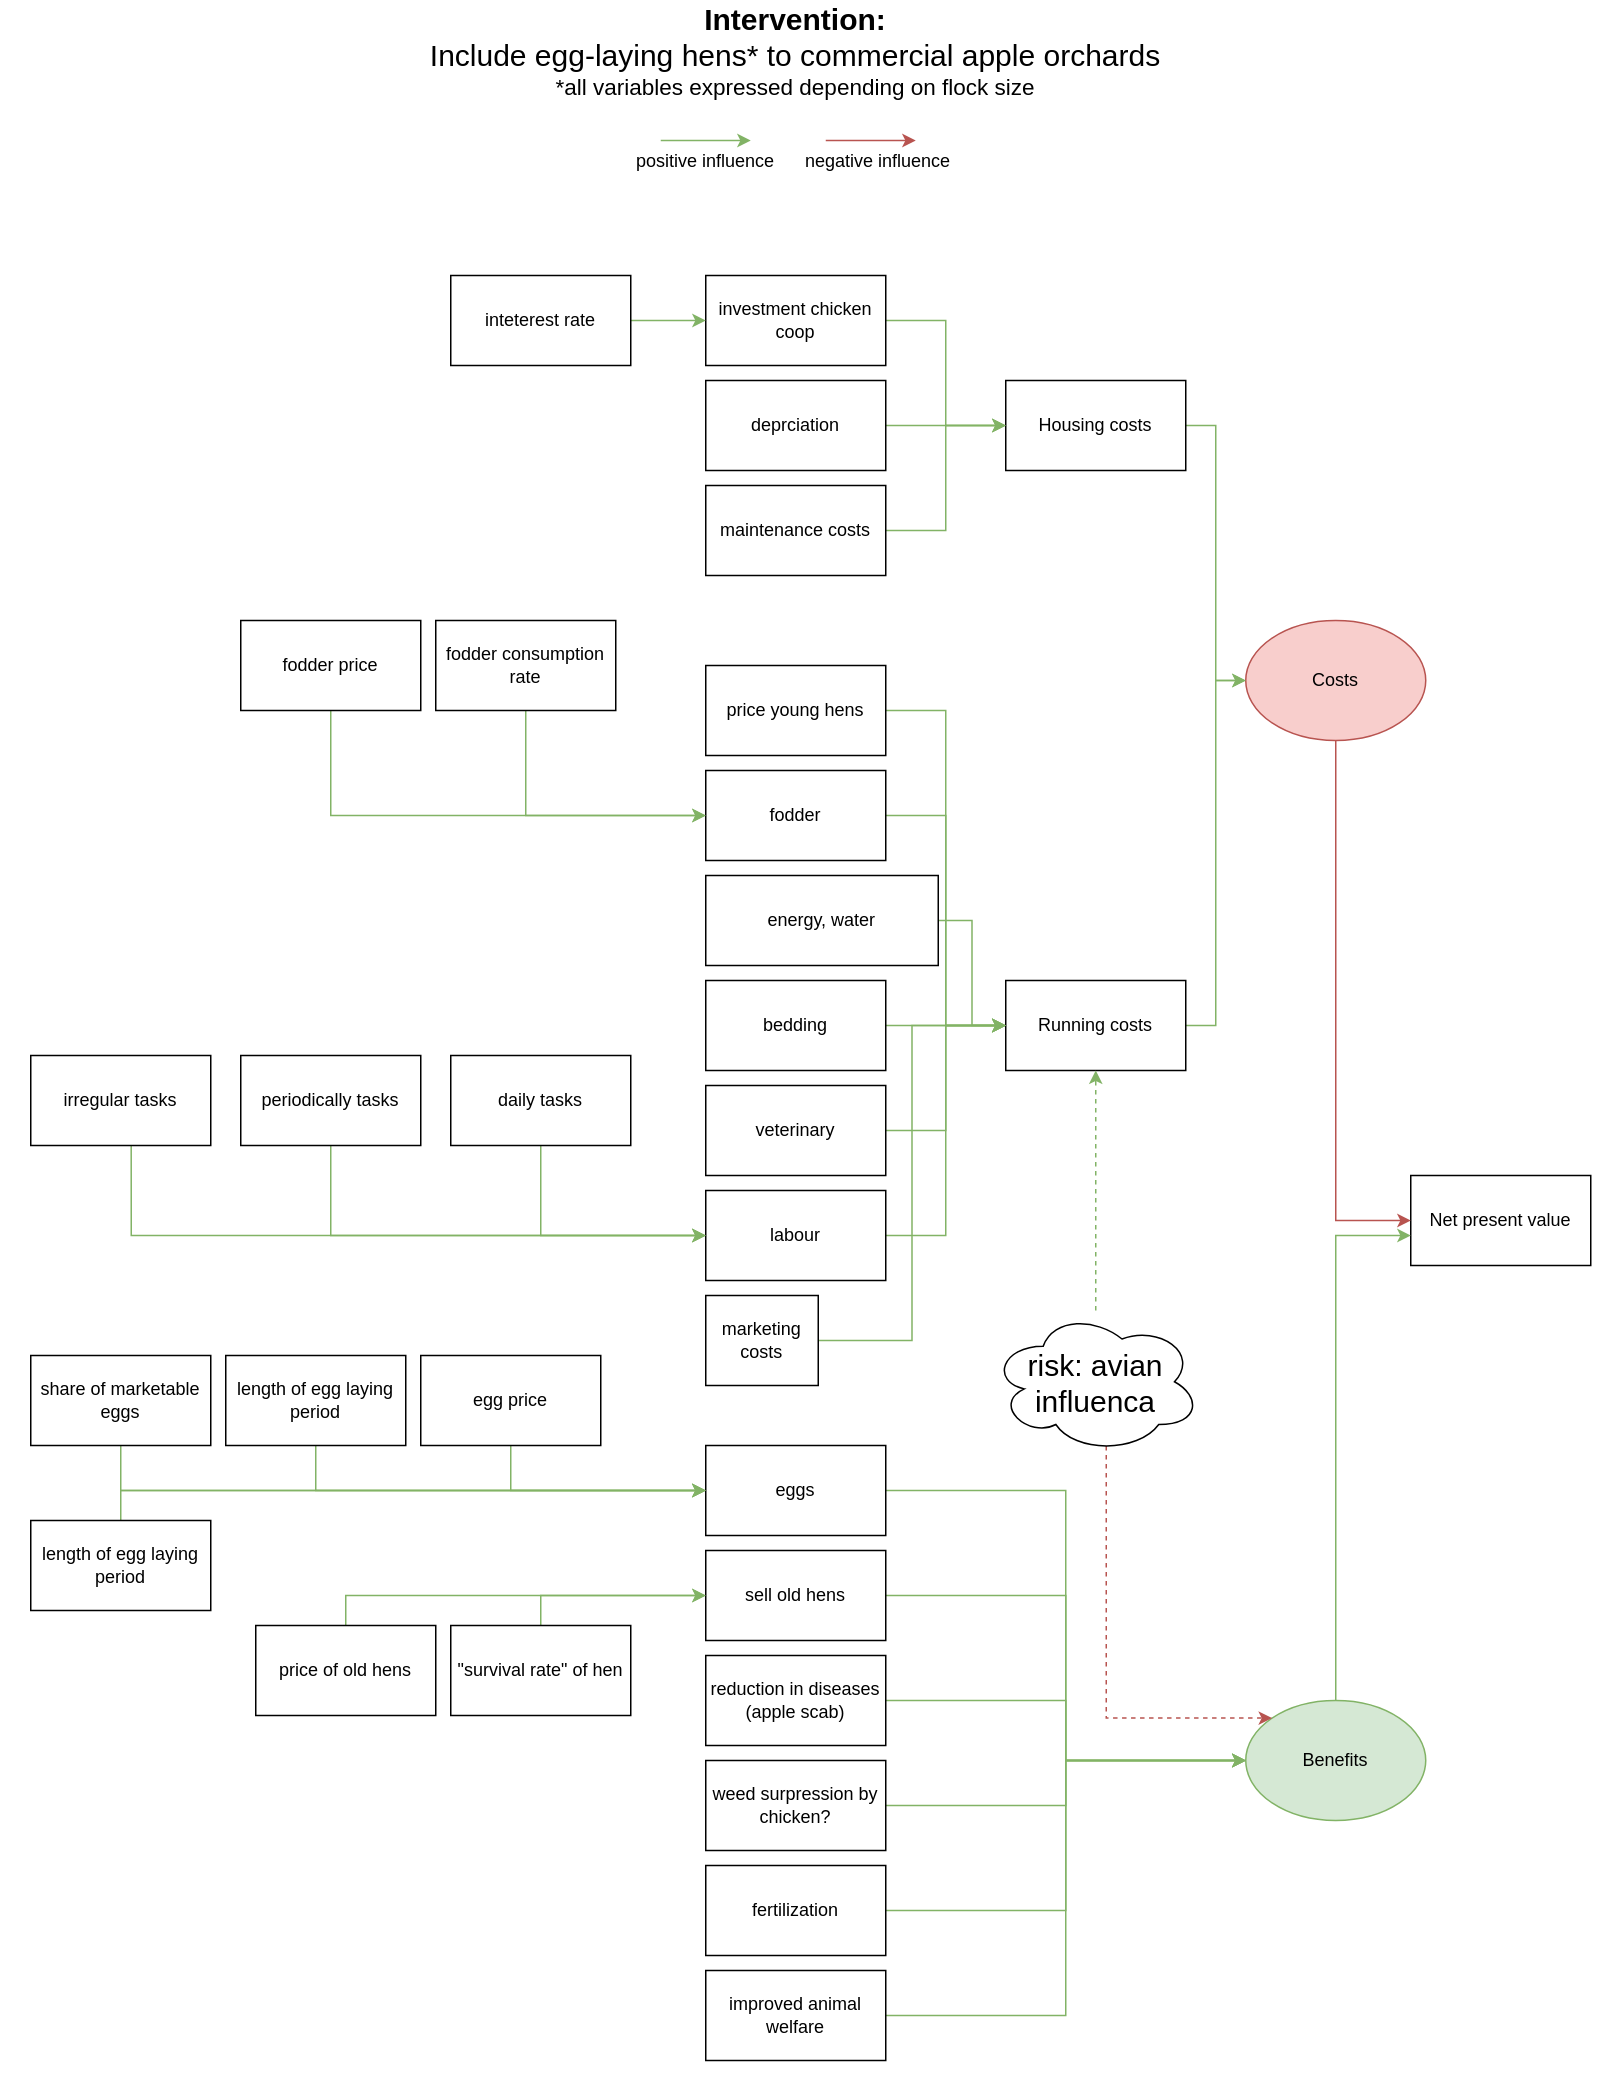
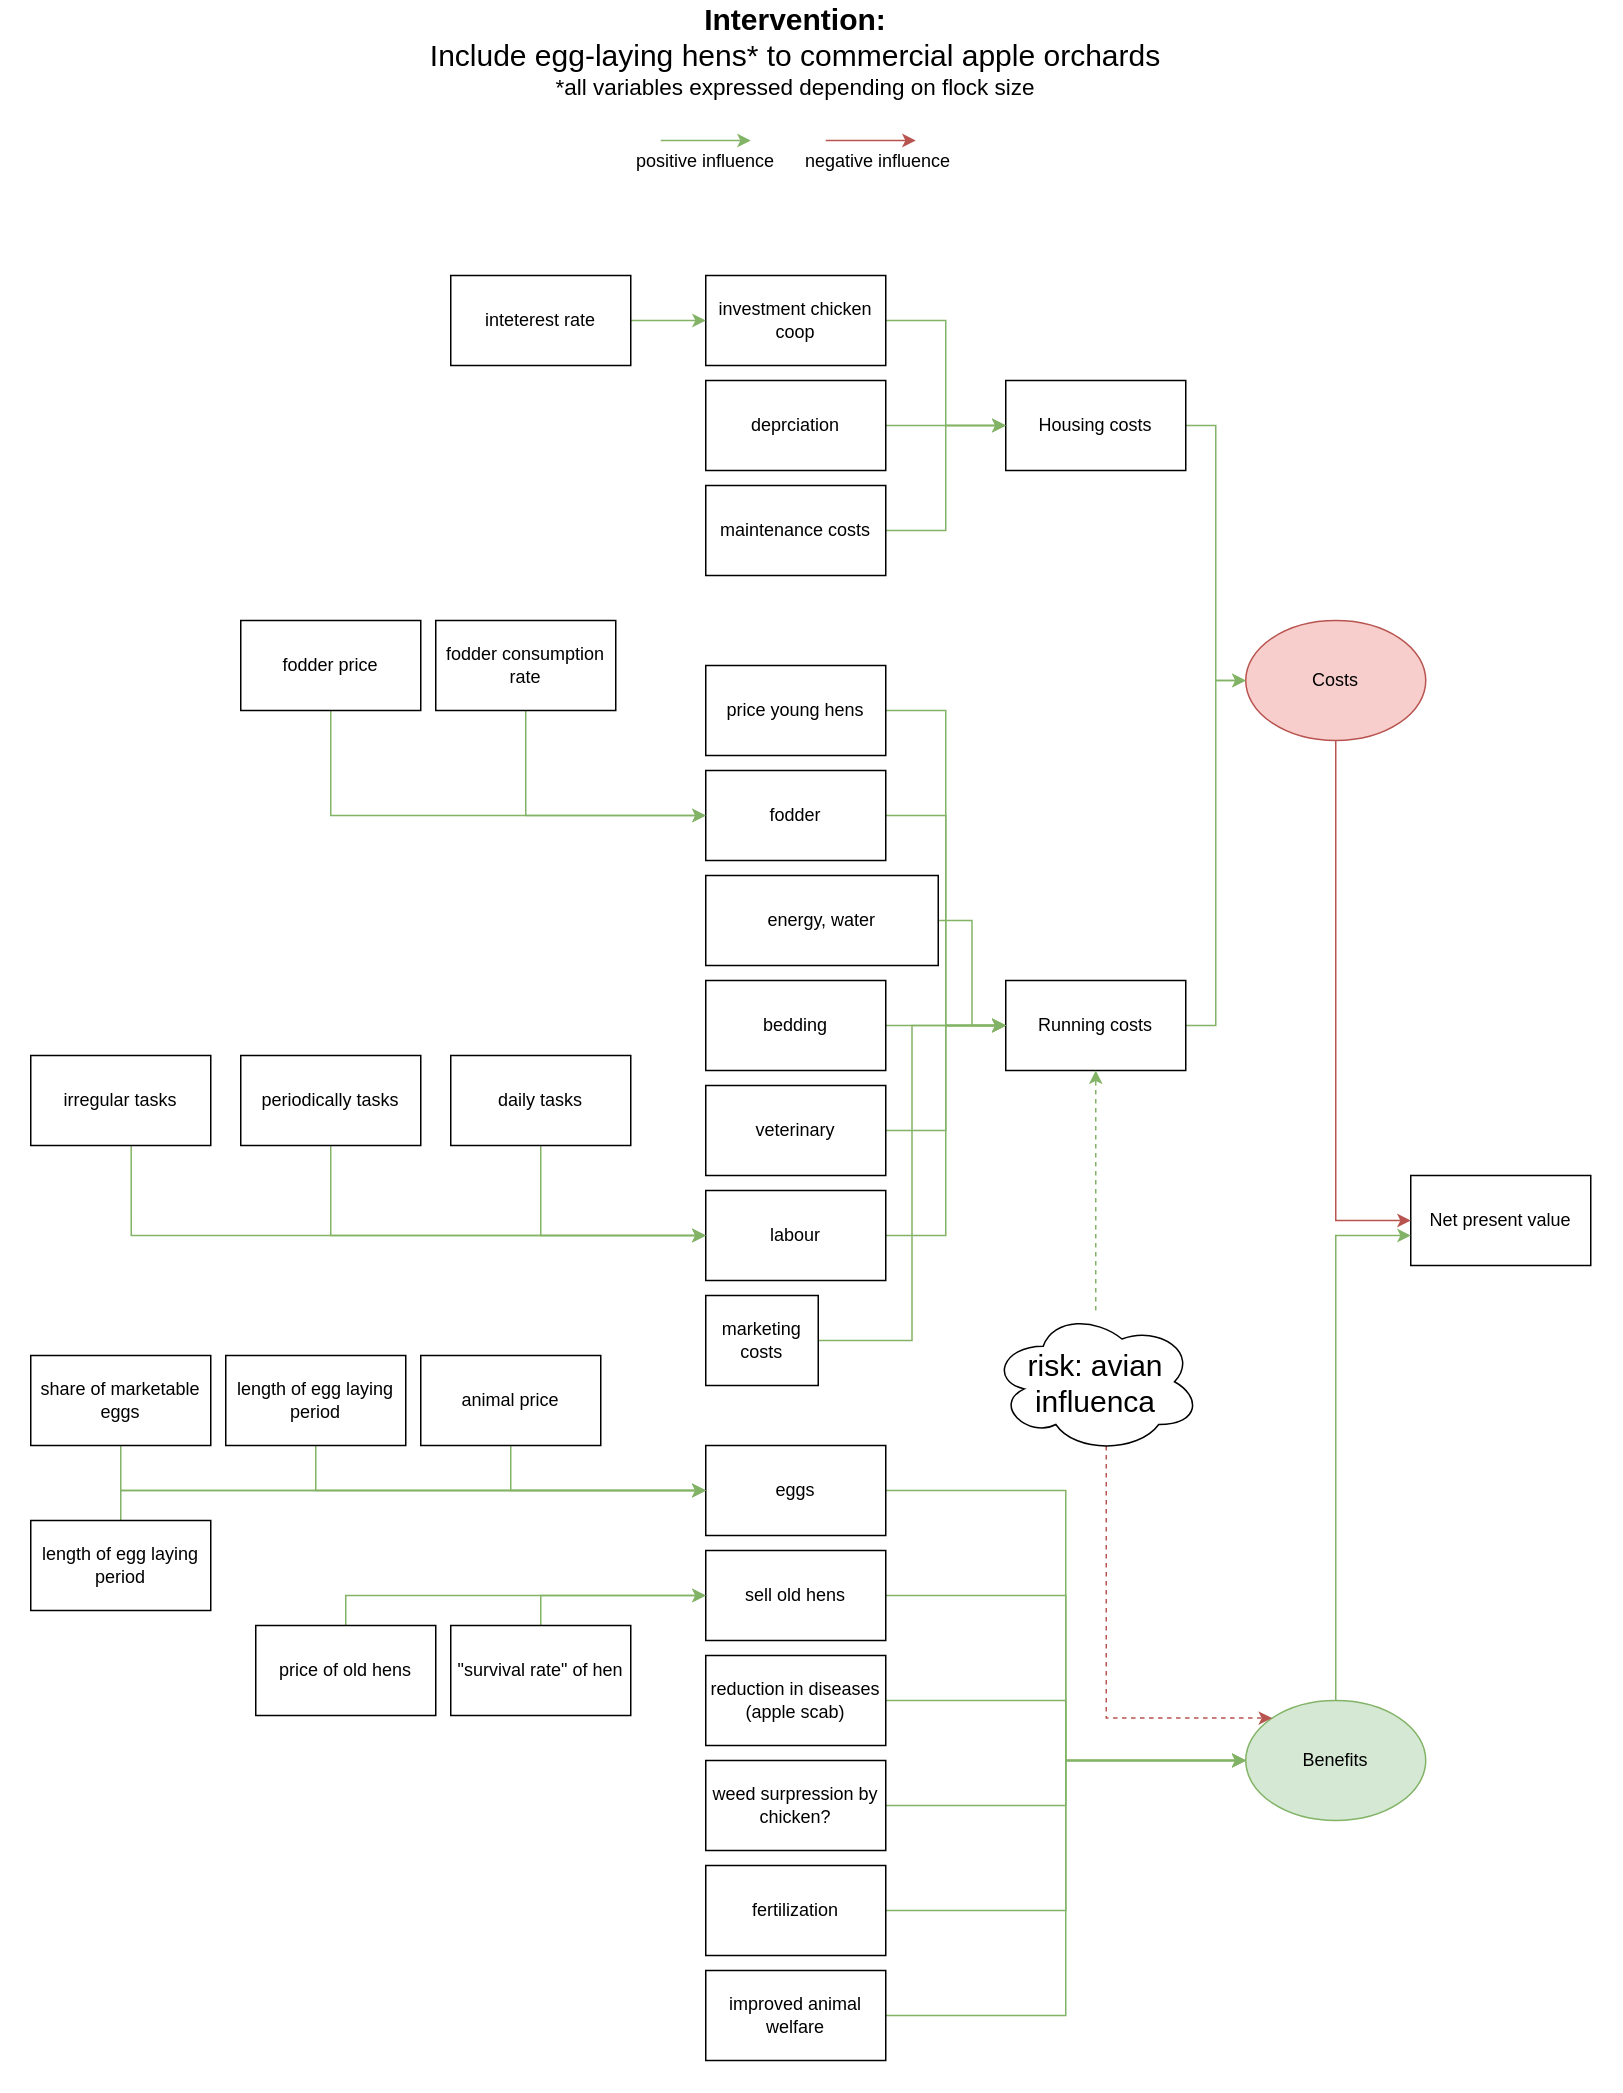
node "egg price": label "egg price" -> "animal price"
